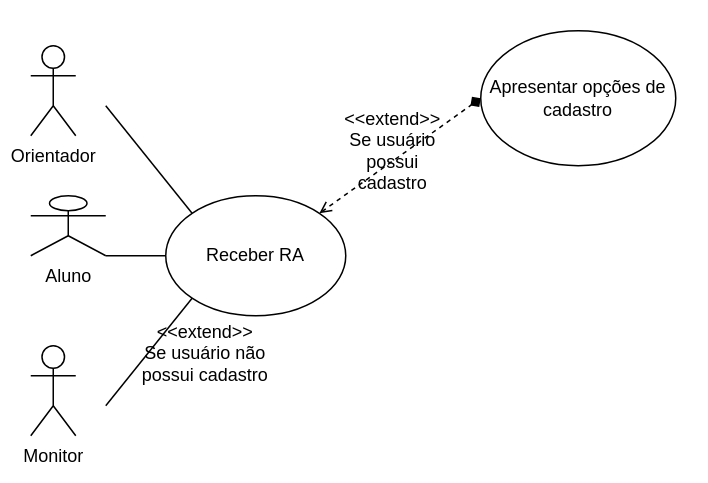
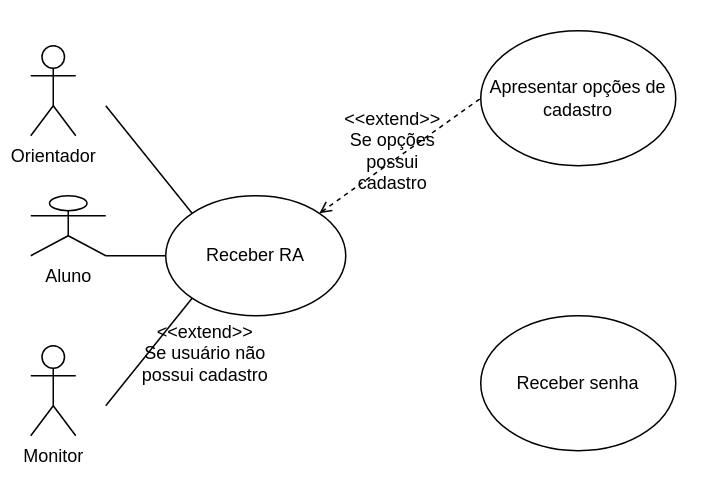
edge "Apresentar opções de cadastro" -- "Receber RA": arrowhead diamond -> none
node "<<extend>> Se usuário possui cadastro": label "<<extend>> Se usuário possui cadastro" -> "<<extend>> Se opções possui cadastro"
node "Receber senha": added
